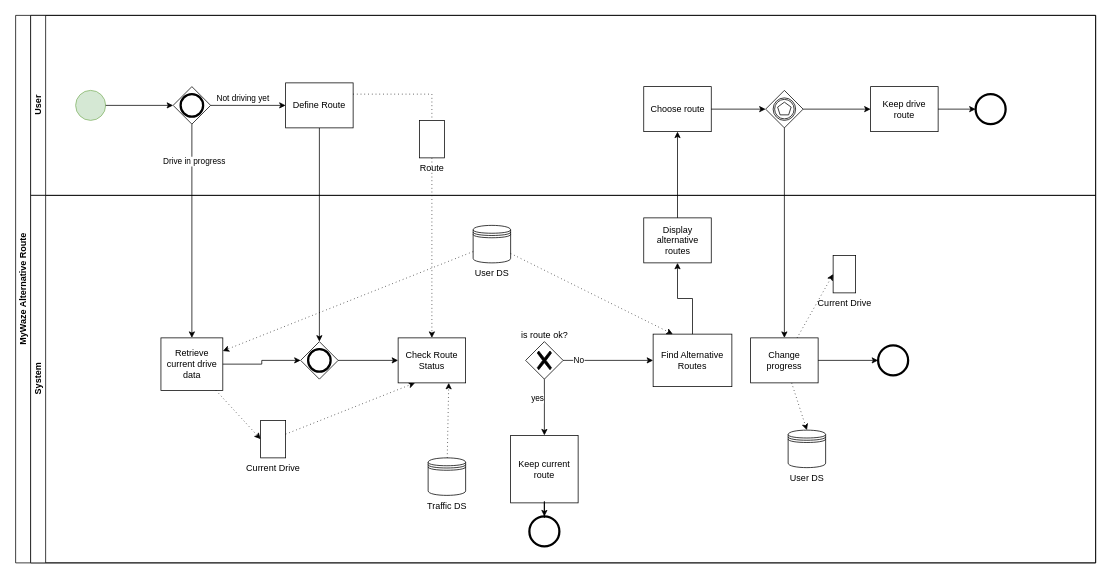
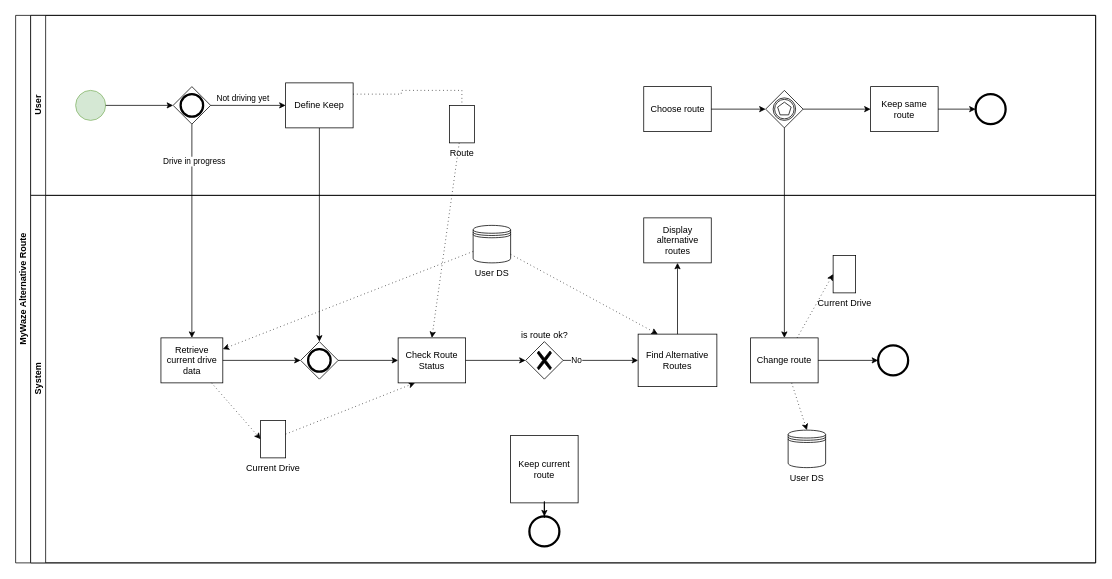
node "Define Route": label "Define Route" -> "Define Keep"
node "Keep drive route": label "Keep drive route" -> "Keep same route"
node "Route": moved (432, 139) -> (462, 124)
edge "Display alternative routes" -> "Choose route": removed
edge "Check Route Status" -> "is route ok?": added
node "Find Alternative Routes": moved (692, 360) -> (677, 360)
node "Change progress": label "Change progress" -> "Change route"
node "Retrieve current drive data": size 62x53 -> 62x45
edge "Traffic DS" -> "Check Route Status": removed
edge "is route ok?" -> "Keep current route": removed, label "yes"
node "Traffic DS": removed
